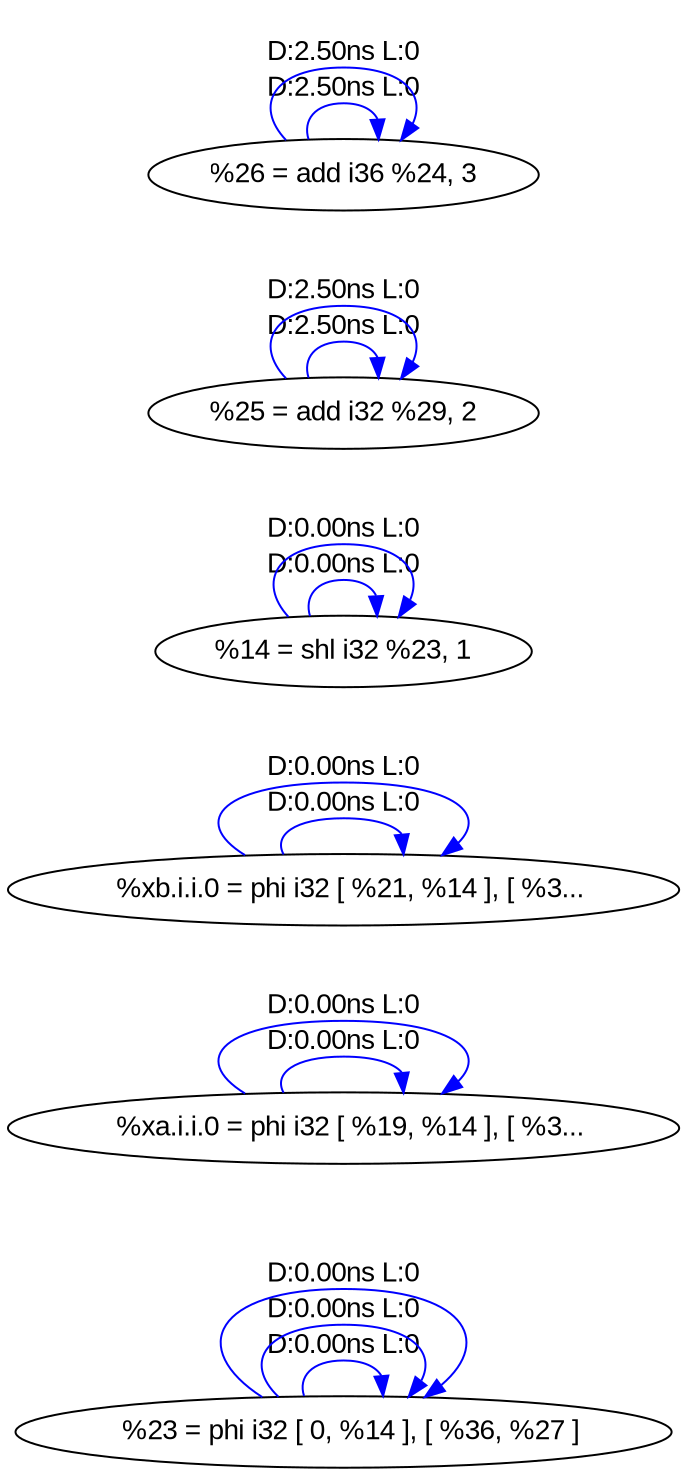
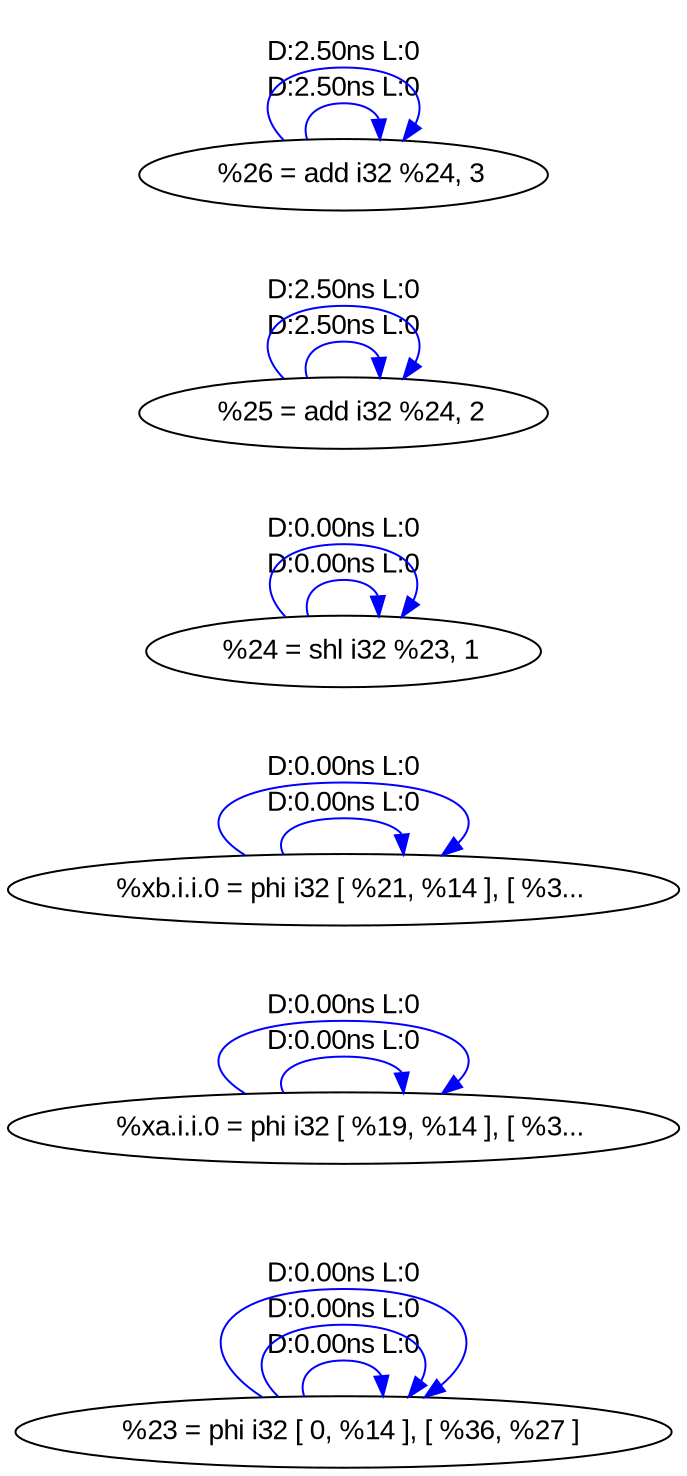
node "%26 = add i36 %24, 3": label "%26 = add i36 %24, 3" -> "%26 = add i32 %24, 3"
node "%25 = add i32 %29, 2": label "%25 = add i32 %29, 2" -> "%25 = add i32 %24, 2"
node "%14 = shl i32 %23, 1": label "%14 = shl i32 %23, 1" -> "%24 = shl i32 %23, 1"
